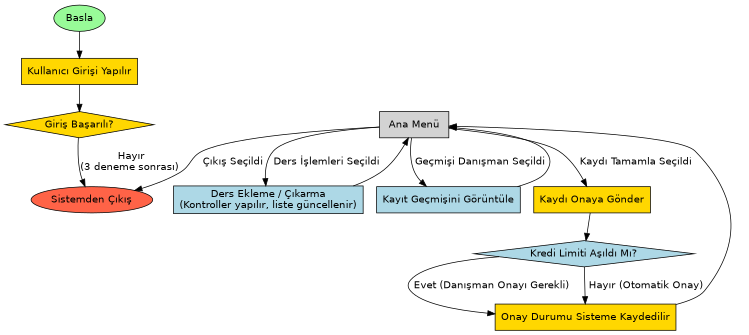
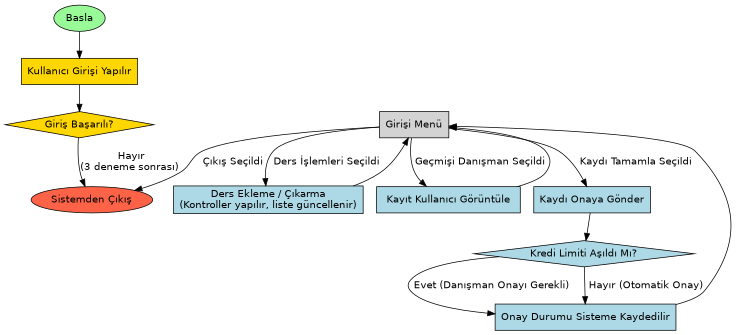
node "Ana Menü": label "Ana Menü" -> "Girişi Menü"
node "Kayıt Geçmişini Görüntüle": label "Kayıt Geçmişini Görüntüle" -> "Kayıt Kullanıcı Görüntüle"
node "Kaydı Onaya Gönder": fillcolor gold -> lightblue
node "Onay Durumu Sisteme Kaydedilir": fillcolor gold -> lightblue
